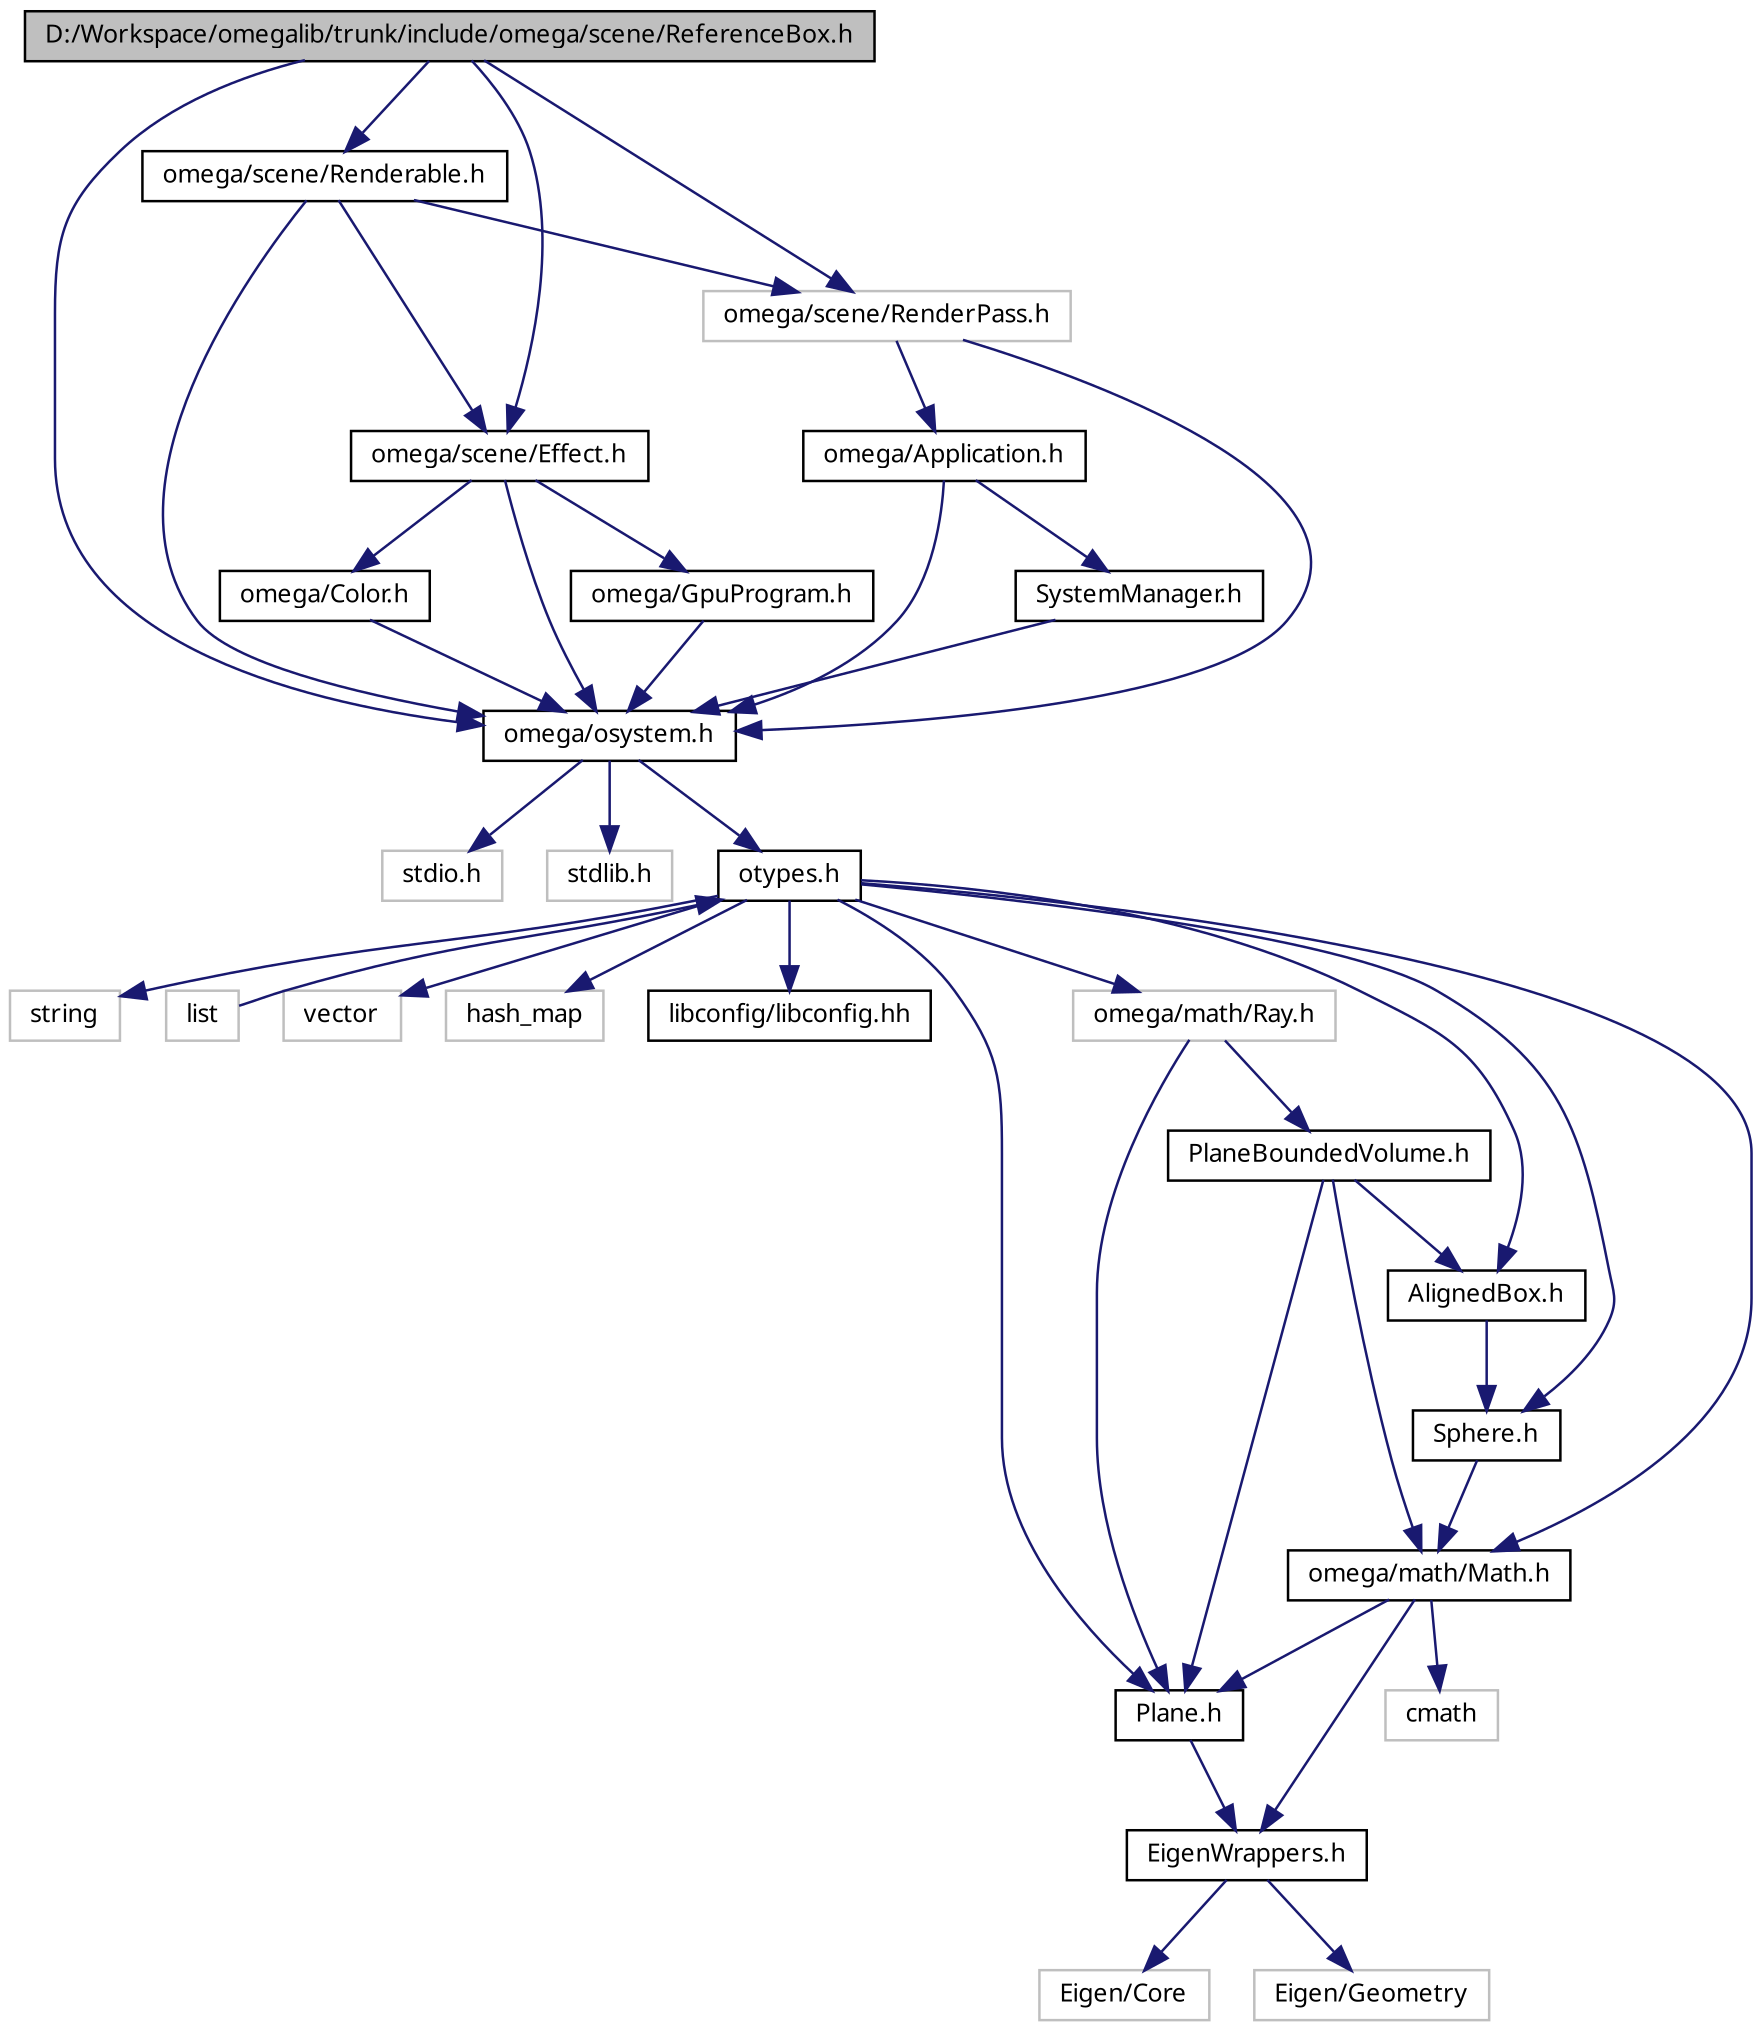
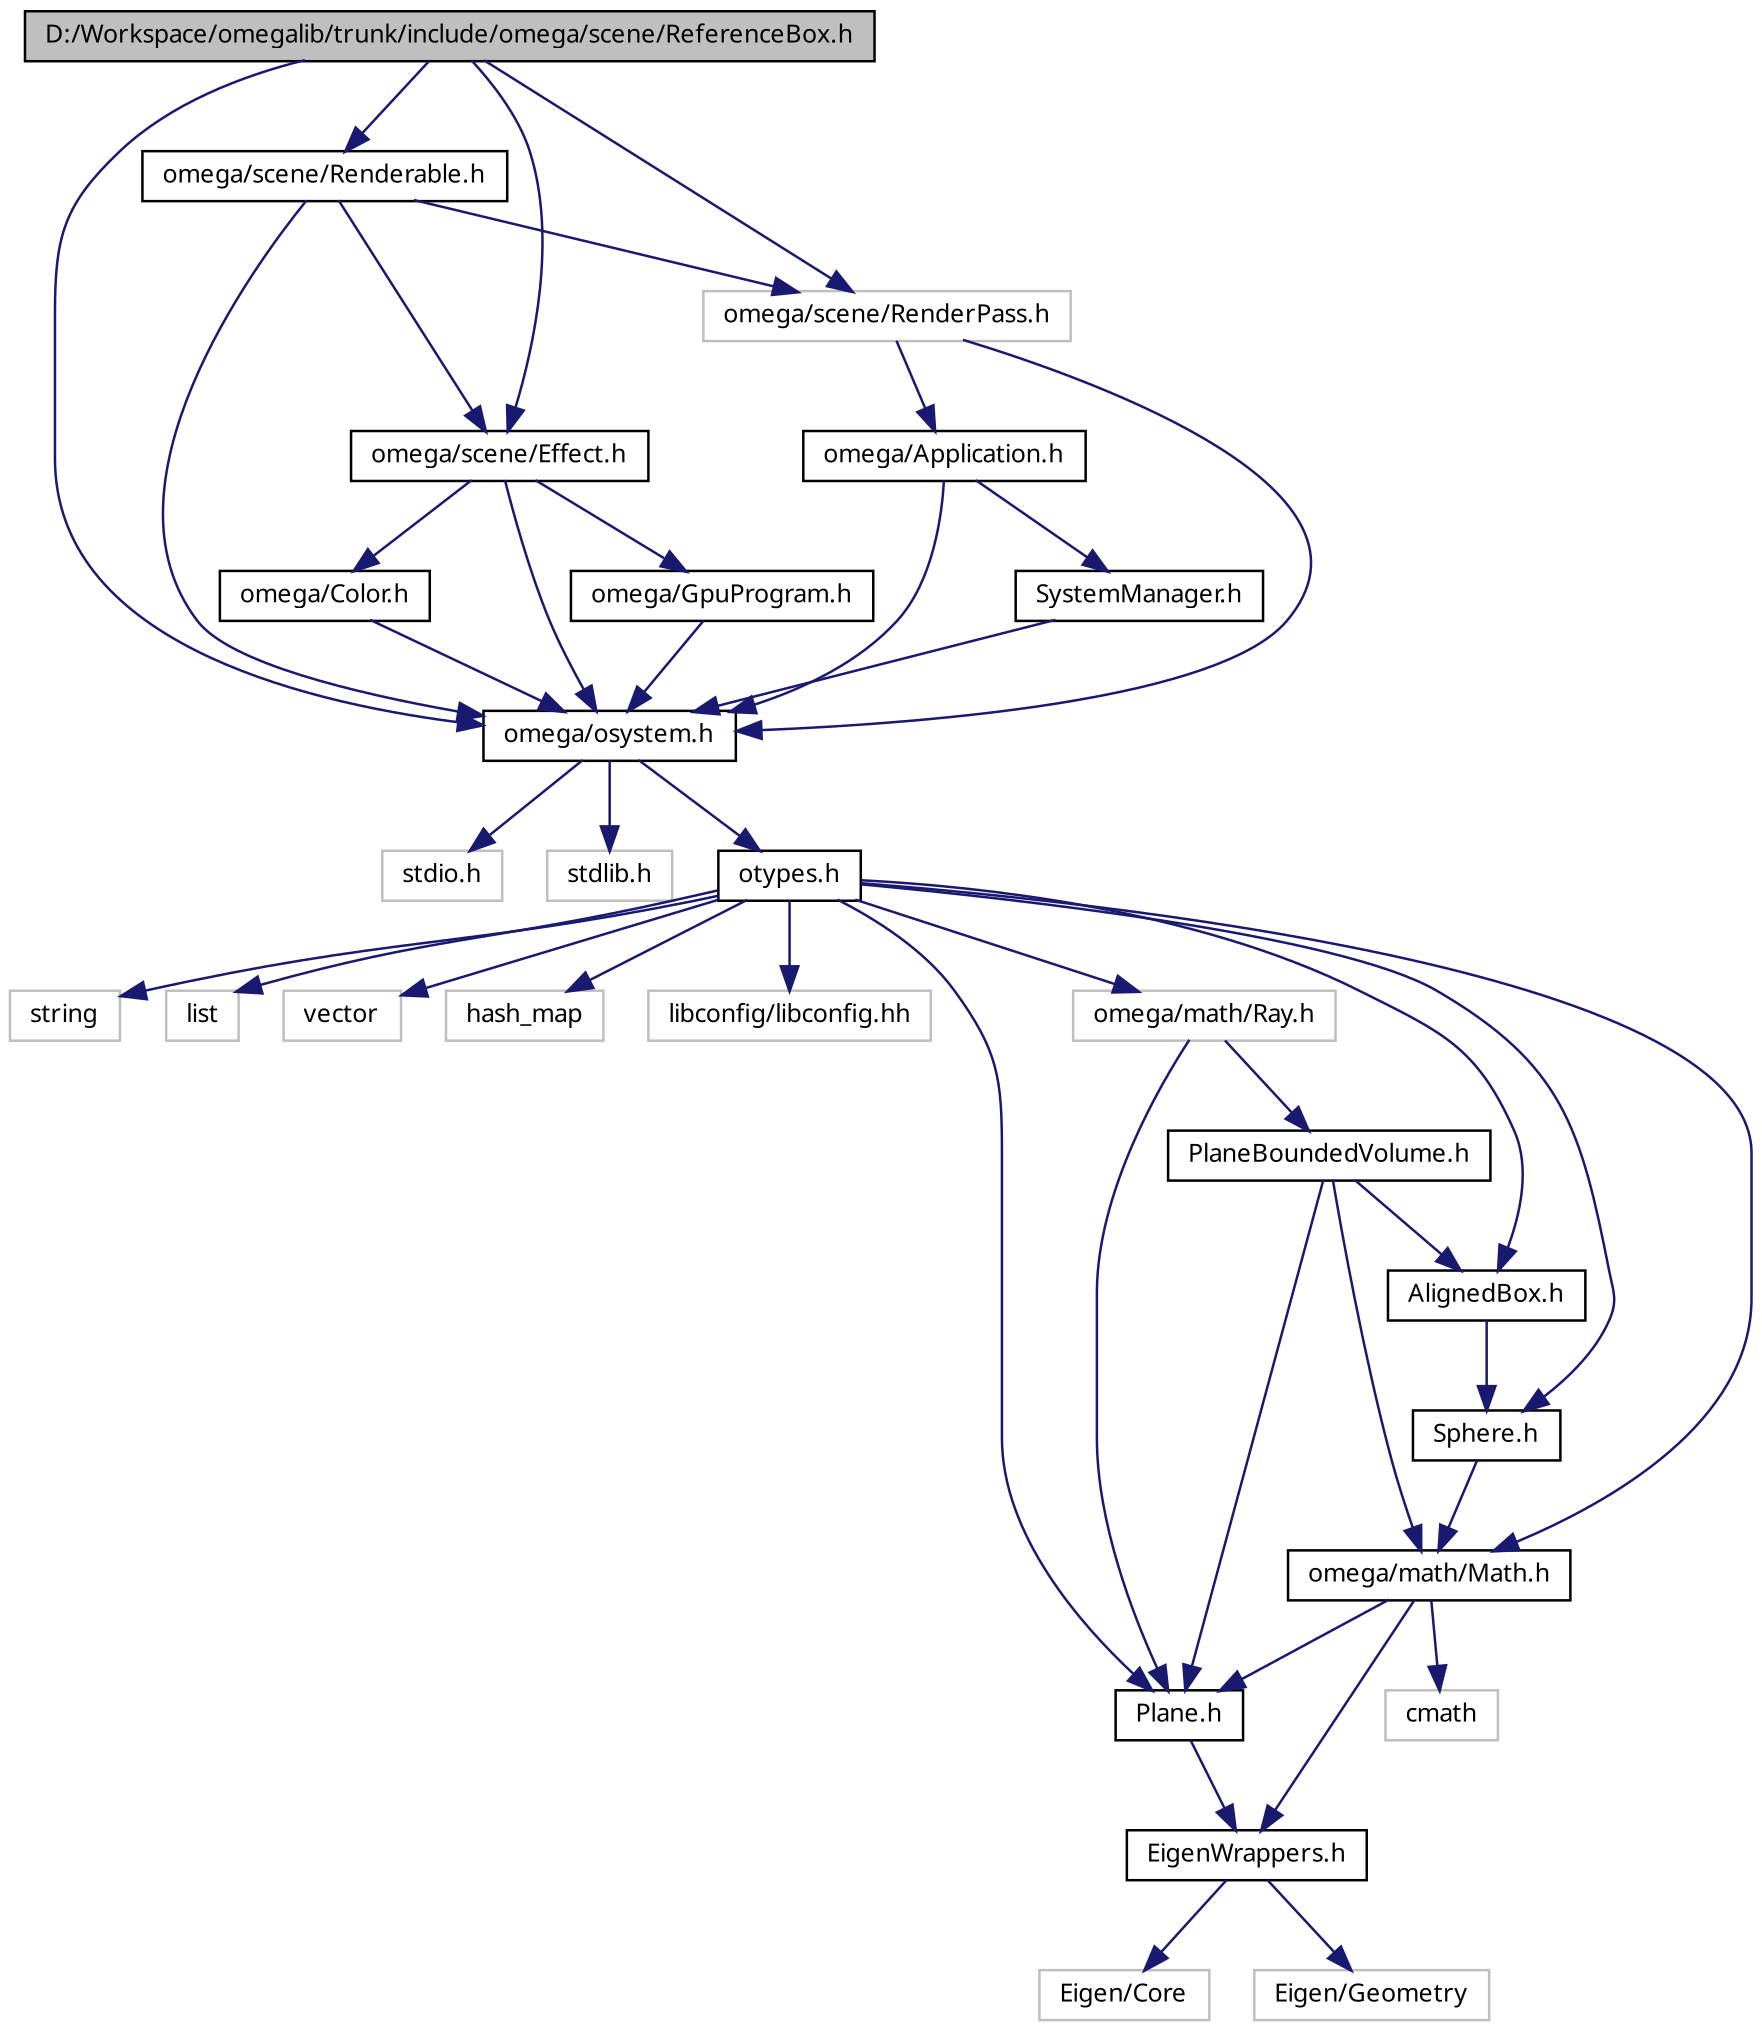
edge "list" -> "otypes.h": reversed
node "libconfig/libconfig.hh": color black -> grey75
